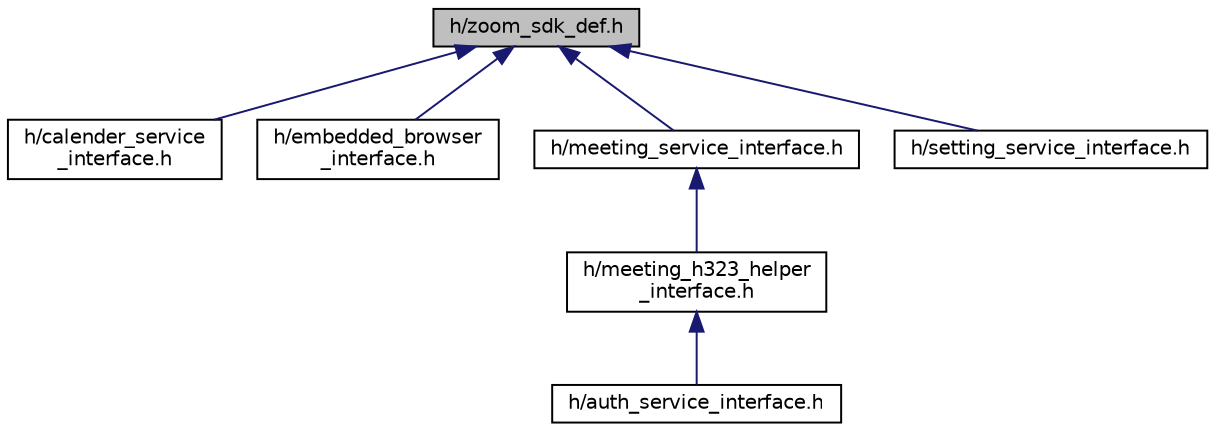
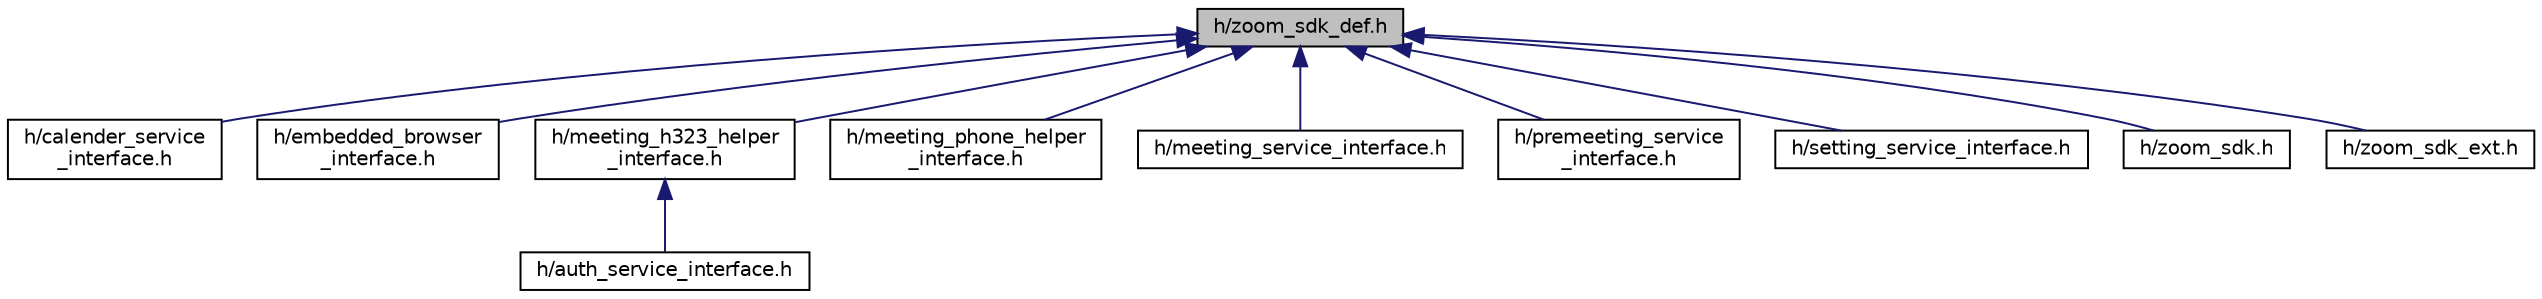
node "h/meeting_phone_helper _interface.h": added
node "h/premeeting_service _interface.h": added
node "h/zoom_sdk.h": added
node "h/zoom_sdk_ext.h": added
edge "h/meeting_h323_helper _interface.h" -> "h/meeting_service_interface.h": now "h/meeting_h323_helper _interface.h" -> "h/zoom_sdk_def.h"
